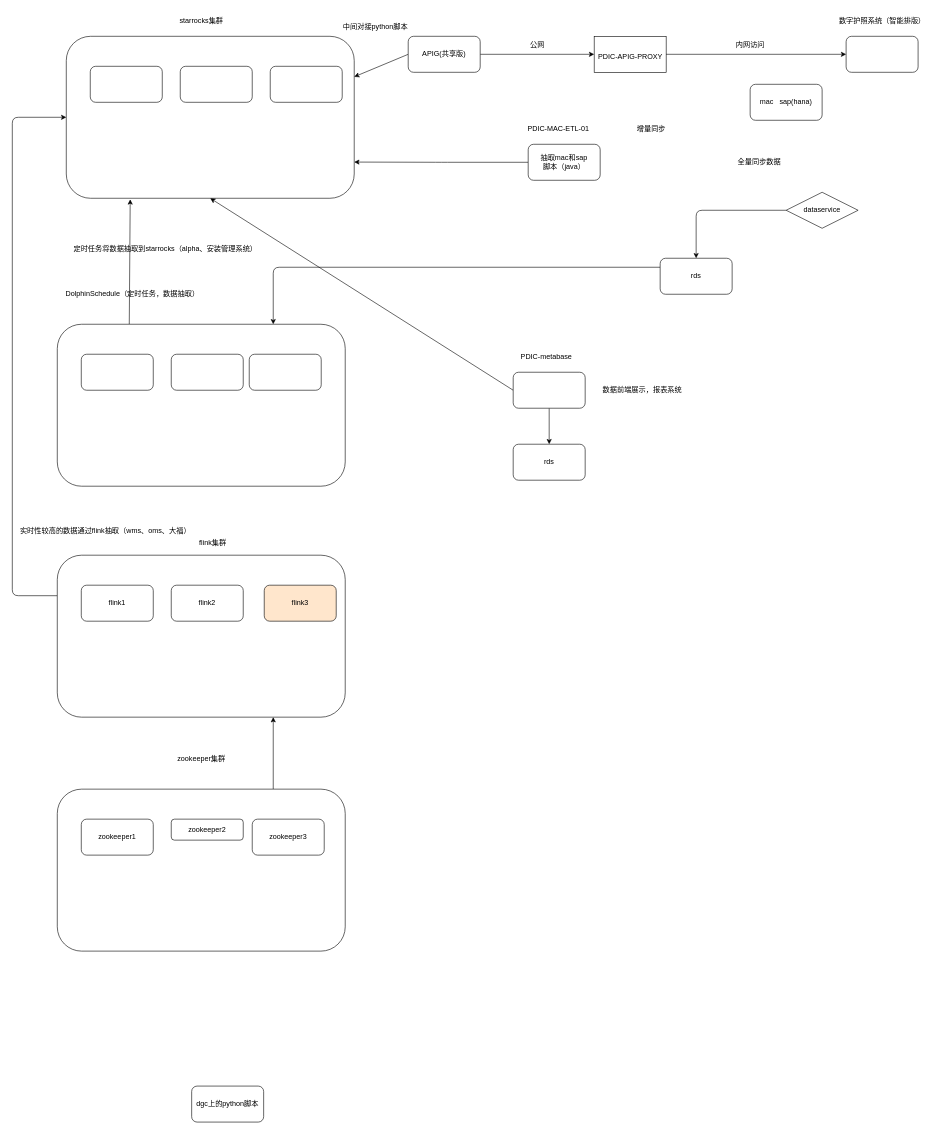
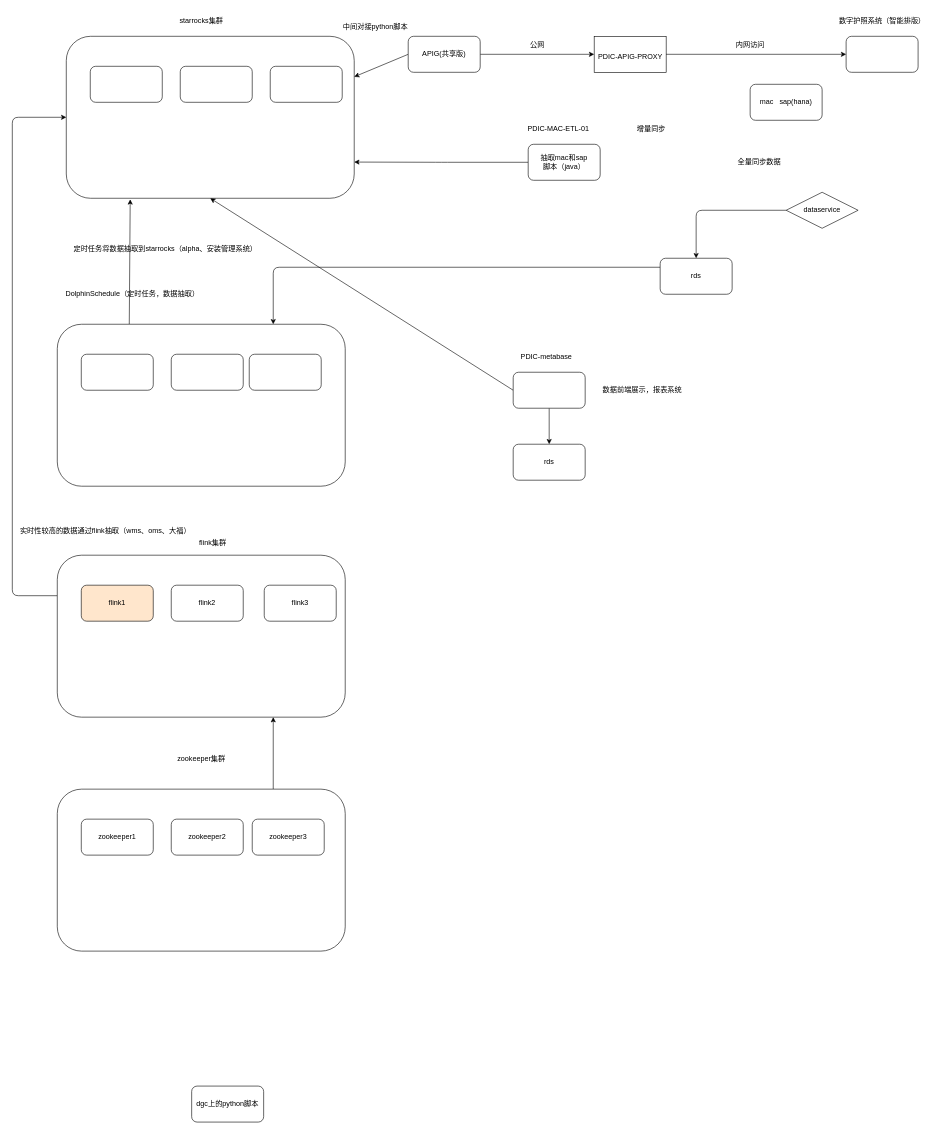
node "flink1": fillcolor #ffffff -> #ffe6cc
node "flink3": fillcolor #ffe6cc -> #ffffff
node "zookeeper2": size 72x21 -> 72x36
